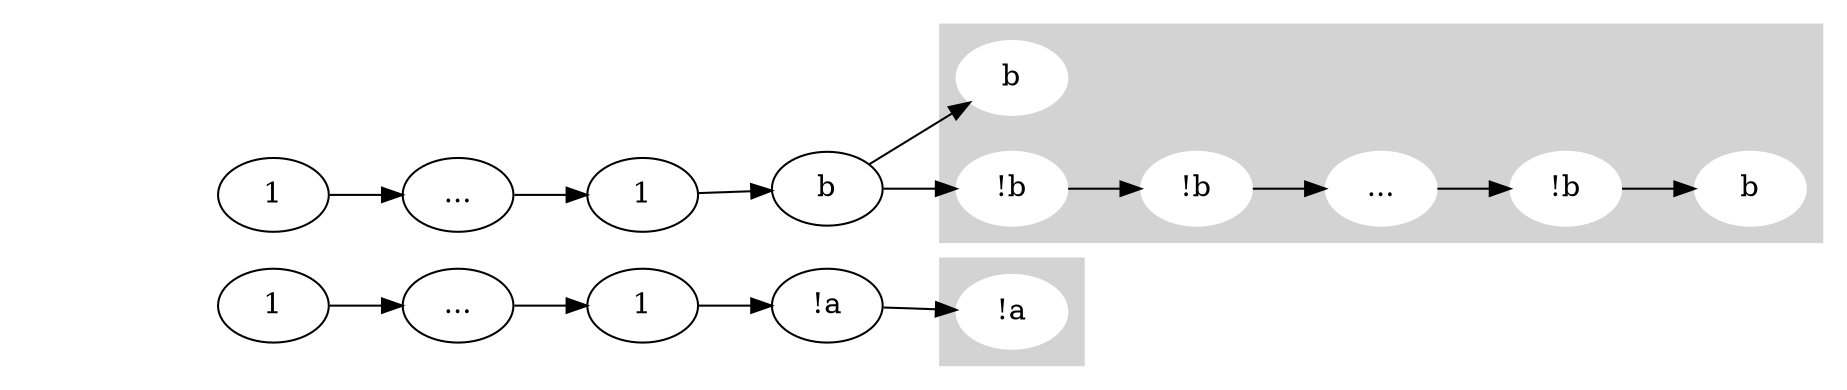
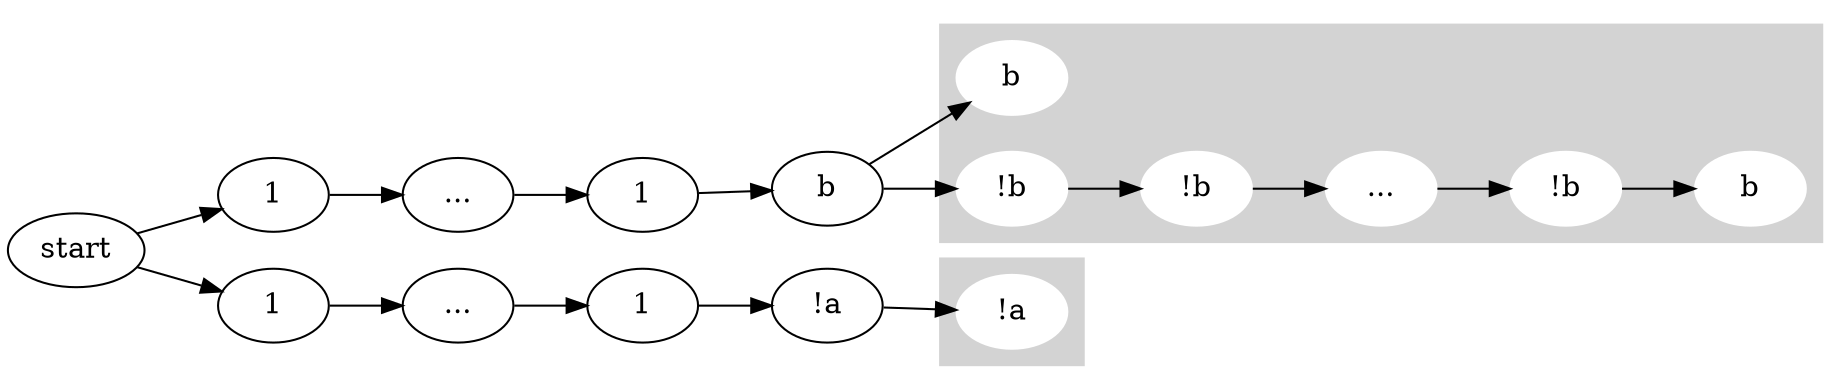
node "start": added
